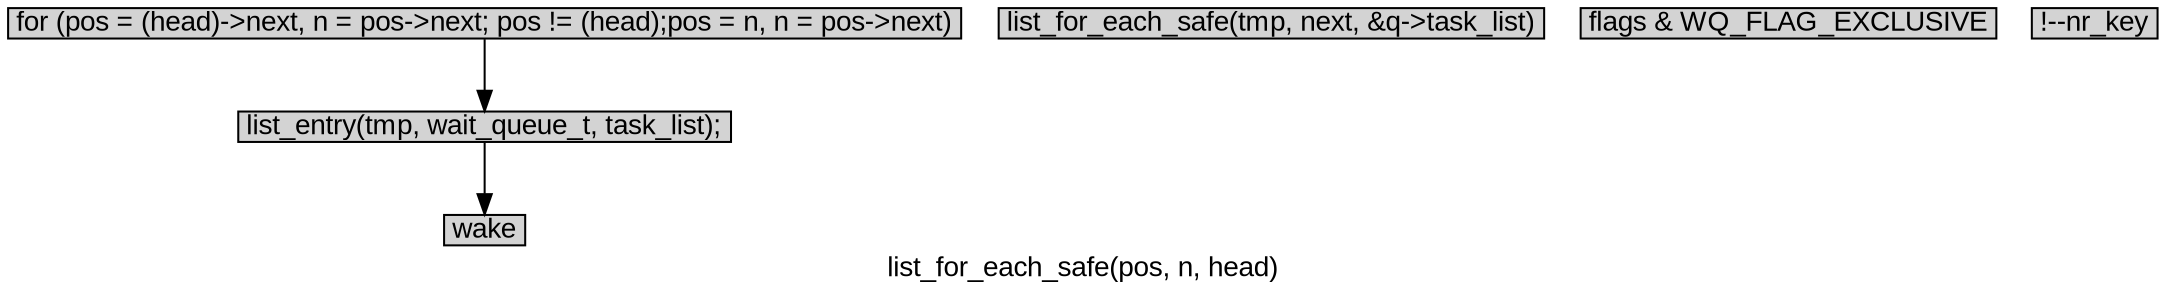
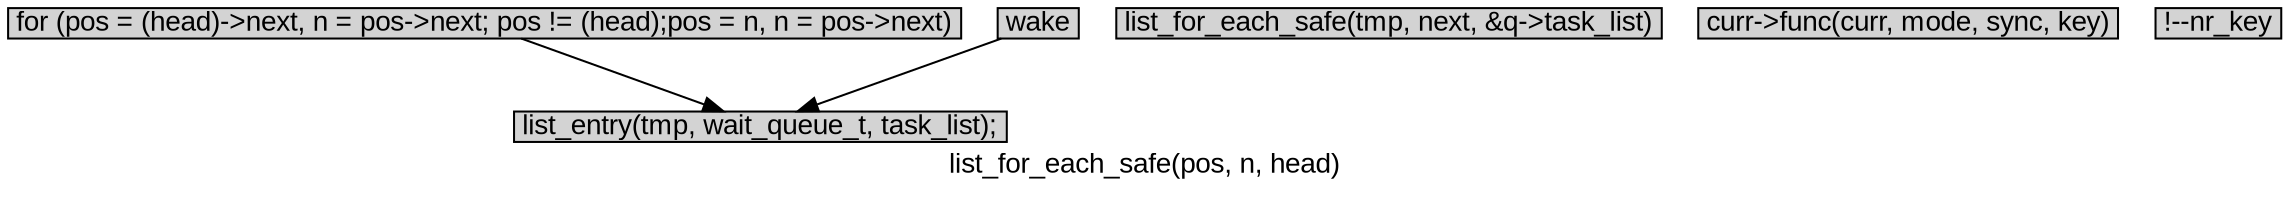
node "flags & WQ_FLAG_EXCLUSIVE": removed
node "curr->func(curr, mode, sync, key)": added
edge "list_entry(tmp, wait_queue_t, task_list);" -> "wake": reversed
